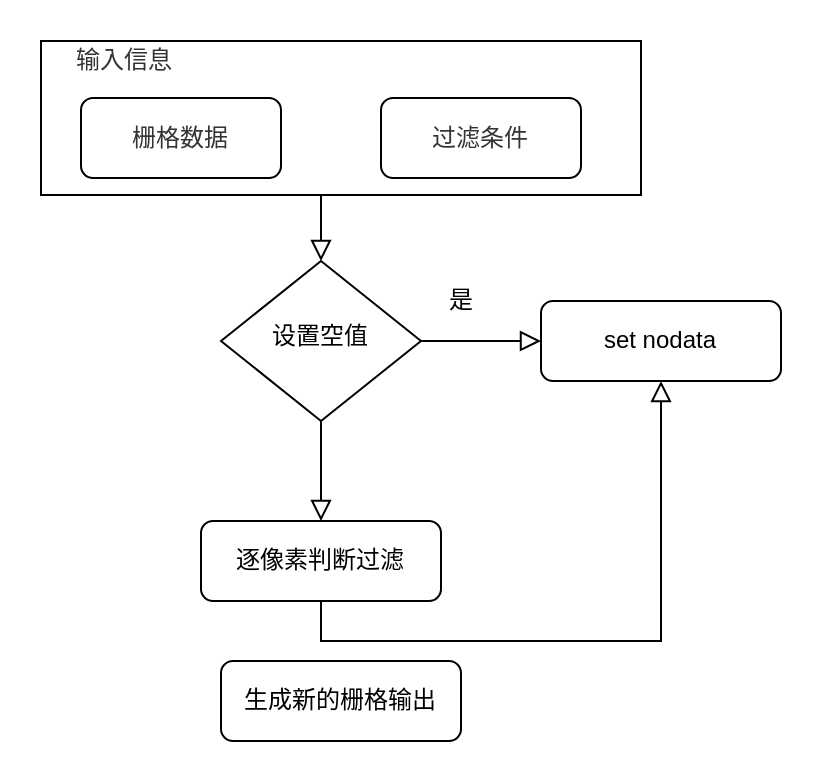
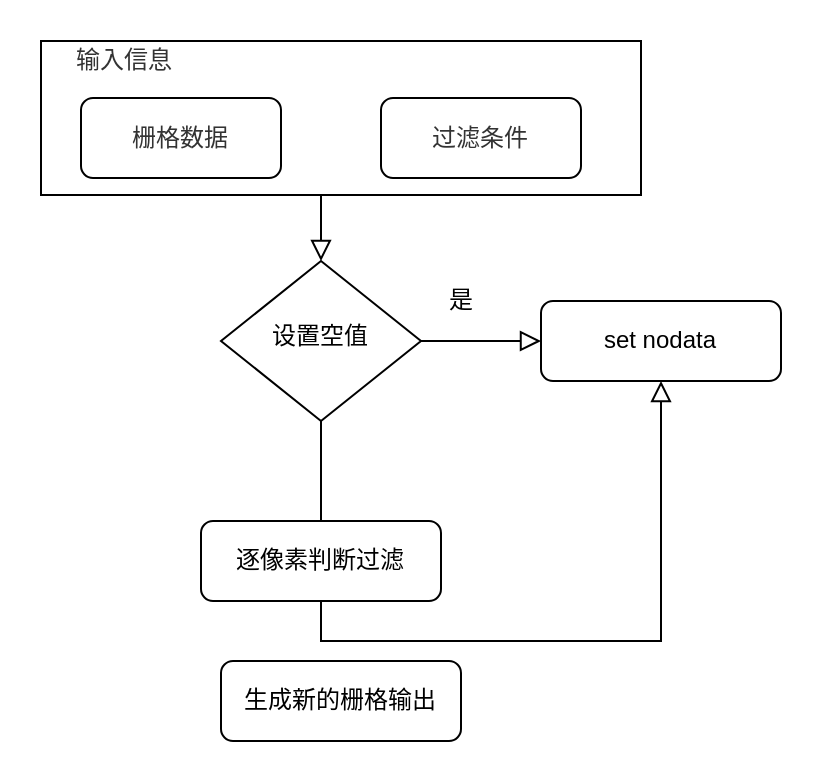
edge "设置空值" -> "逐像素判断过滤": arrowhead block -> none
